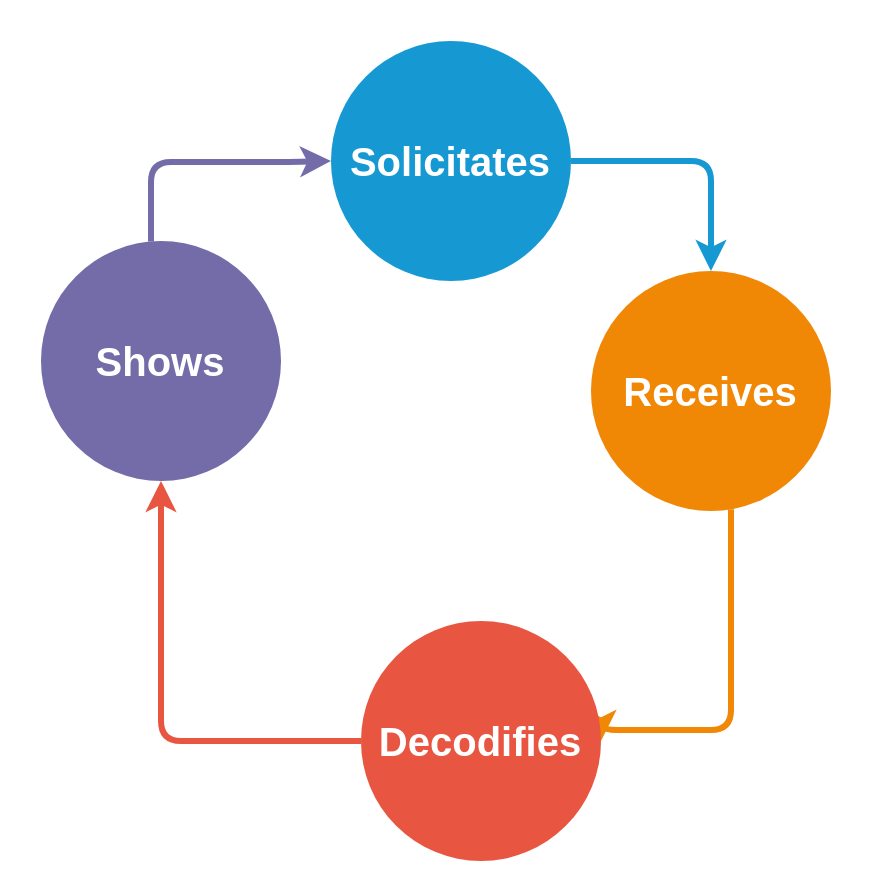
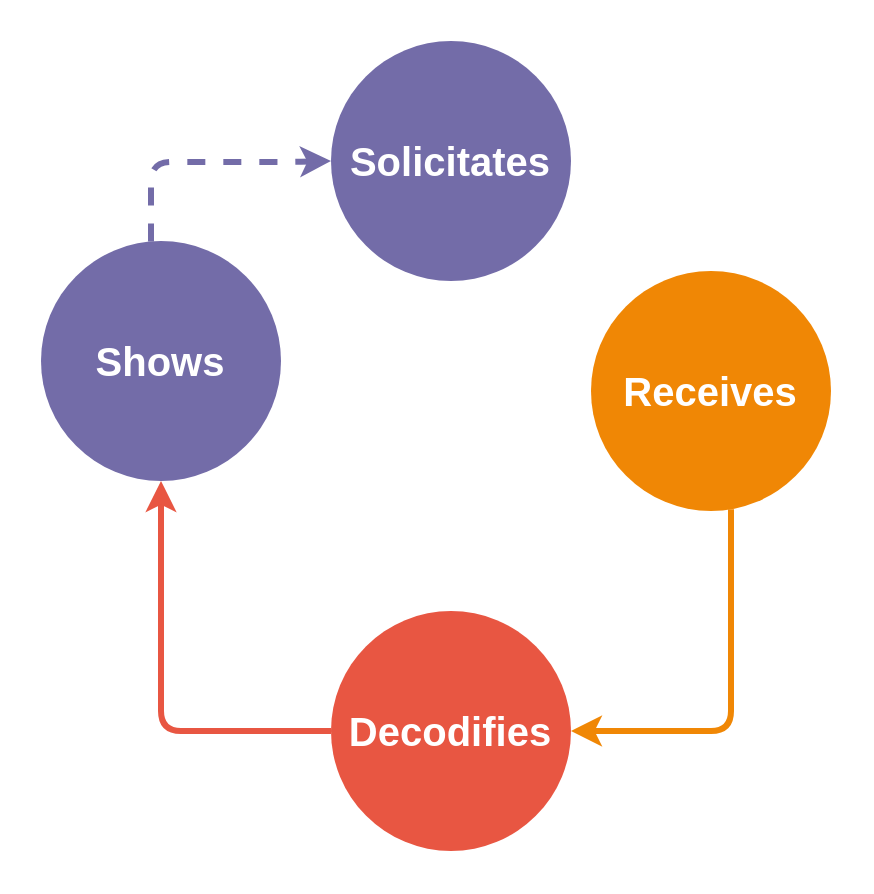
node "Solicitates": fillcolor #1699d3 -> #736ca8
edge "Solicitates" -> "Receives": removed
edge "Shows" -> "Solicitates": style solid -> dashed
node "Decodifies": moved (481, 741) -> (451, 731)
